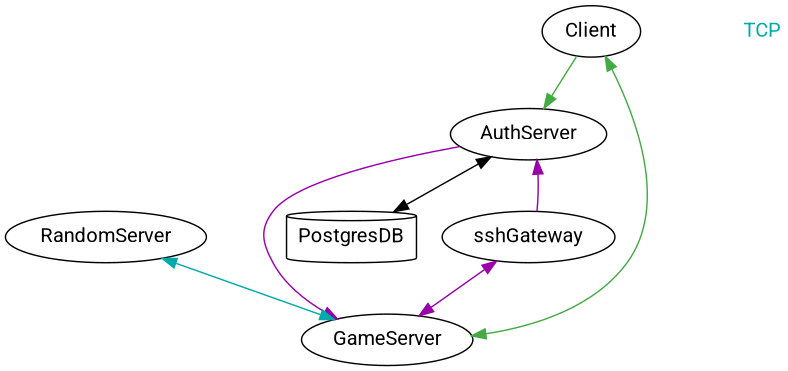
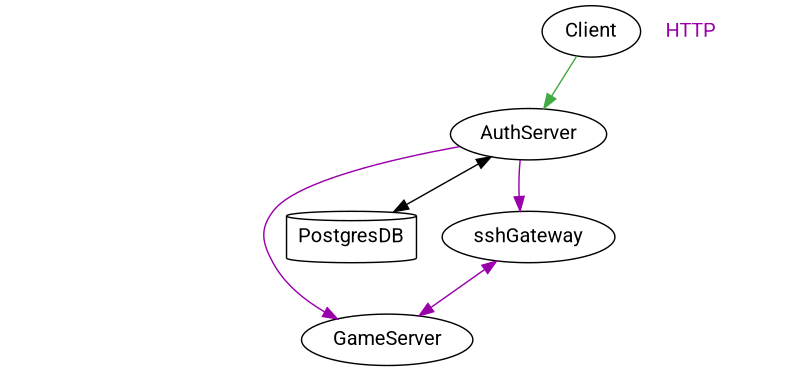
node "HTTP": added
node "TCP": removed
edge "sshGateway" -> "AuthServer": reversed
node "RandomServer": removed
edge "Client" -- "GameServer": removed
